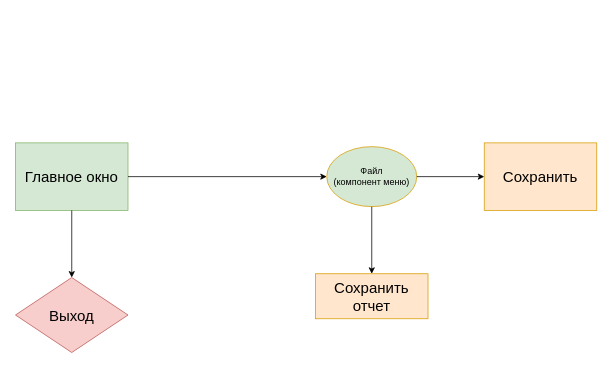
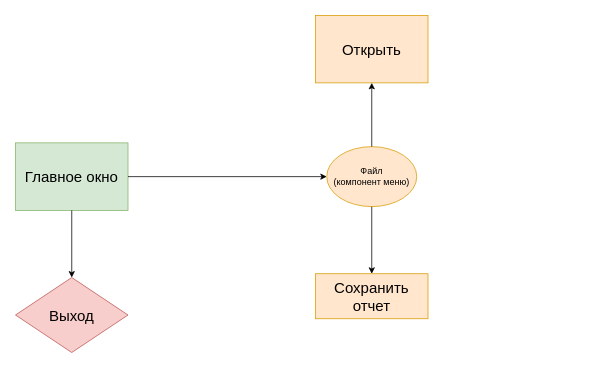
node "Открыть": added
edge "Файл (компонент меню)" -> "Открыть": added
node "Файл (компонент меню)": fillcolor #d5e8d4 -> #ffe6cc
edge "Файл (компонент меню)" -> "Сохранить": removed
node "Сохранить": removed
